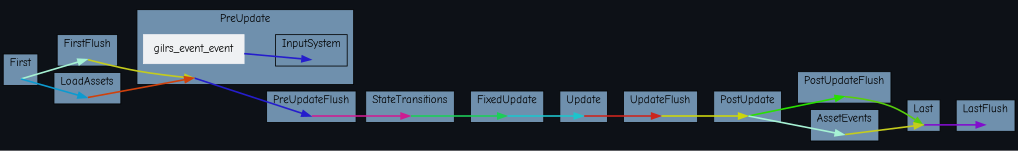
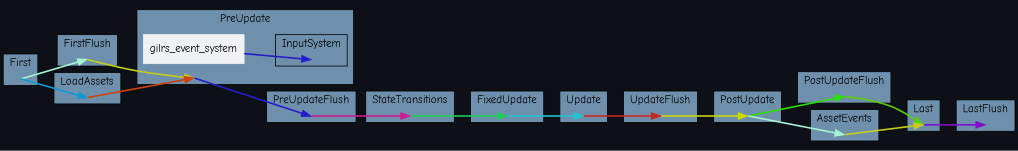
node "gilrs_event_event": label "gilrs_event_event" -> "gilrs_event_system"
